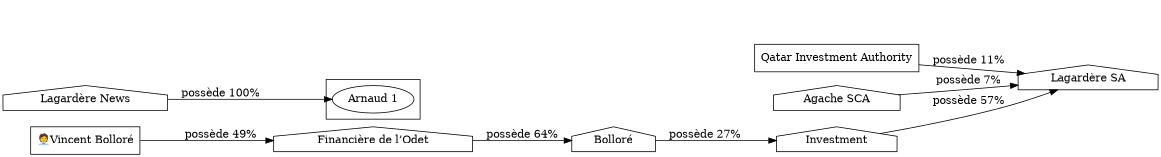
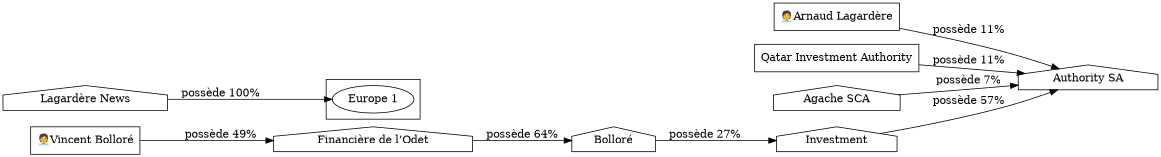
node "🧑‍💼Arnaud Lagardère": added
node "Lagardère SA": label "Lagardère SA" -> "Authority SA"
node "Arnaud 1": label "Arnaud 1" -> "Europe 1"
